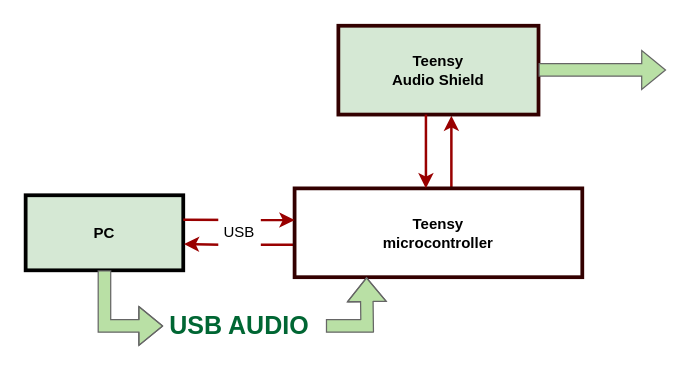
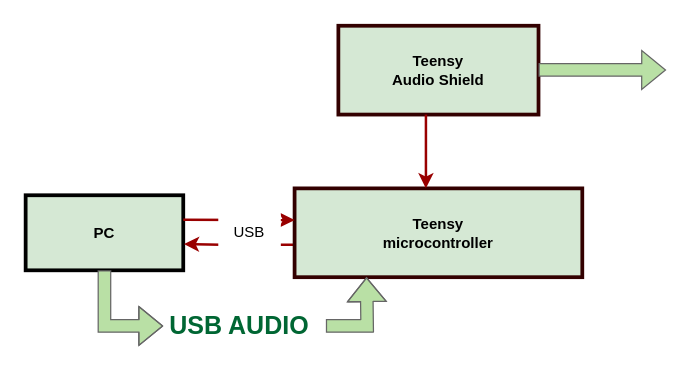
edge "Teensy microcontroller" -> "Teensy Audio Shield": removed
node "Teensy microcontroller": fillcolor #ffffff -> #d5e8d4
node "USB": size 43x63 -> 63x44
